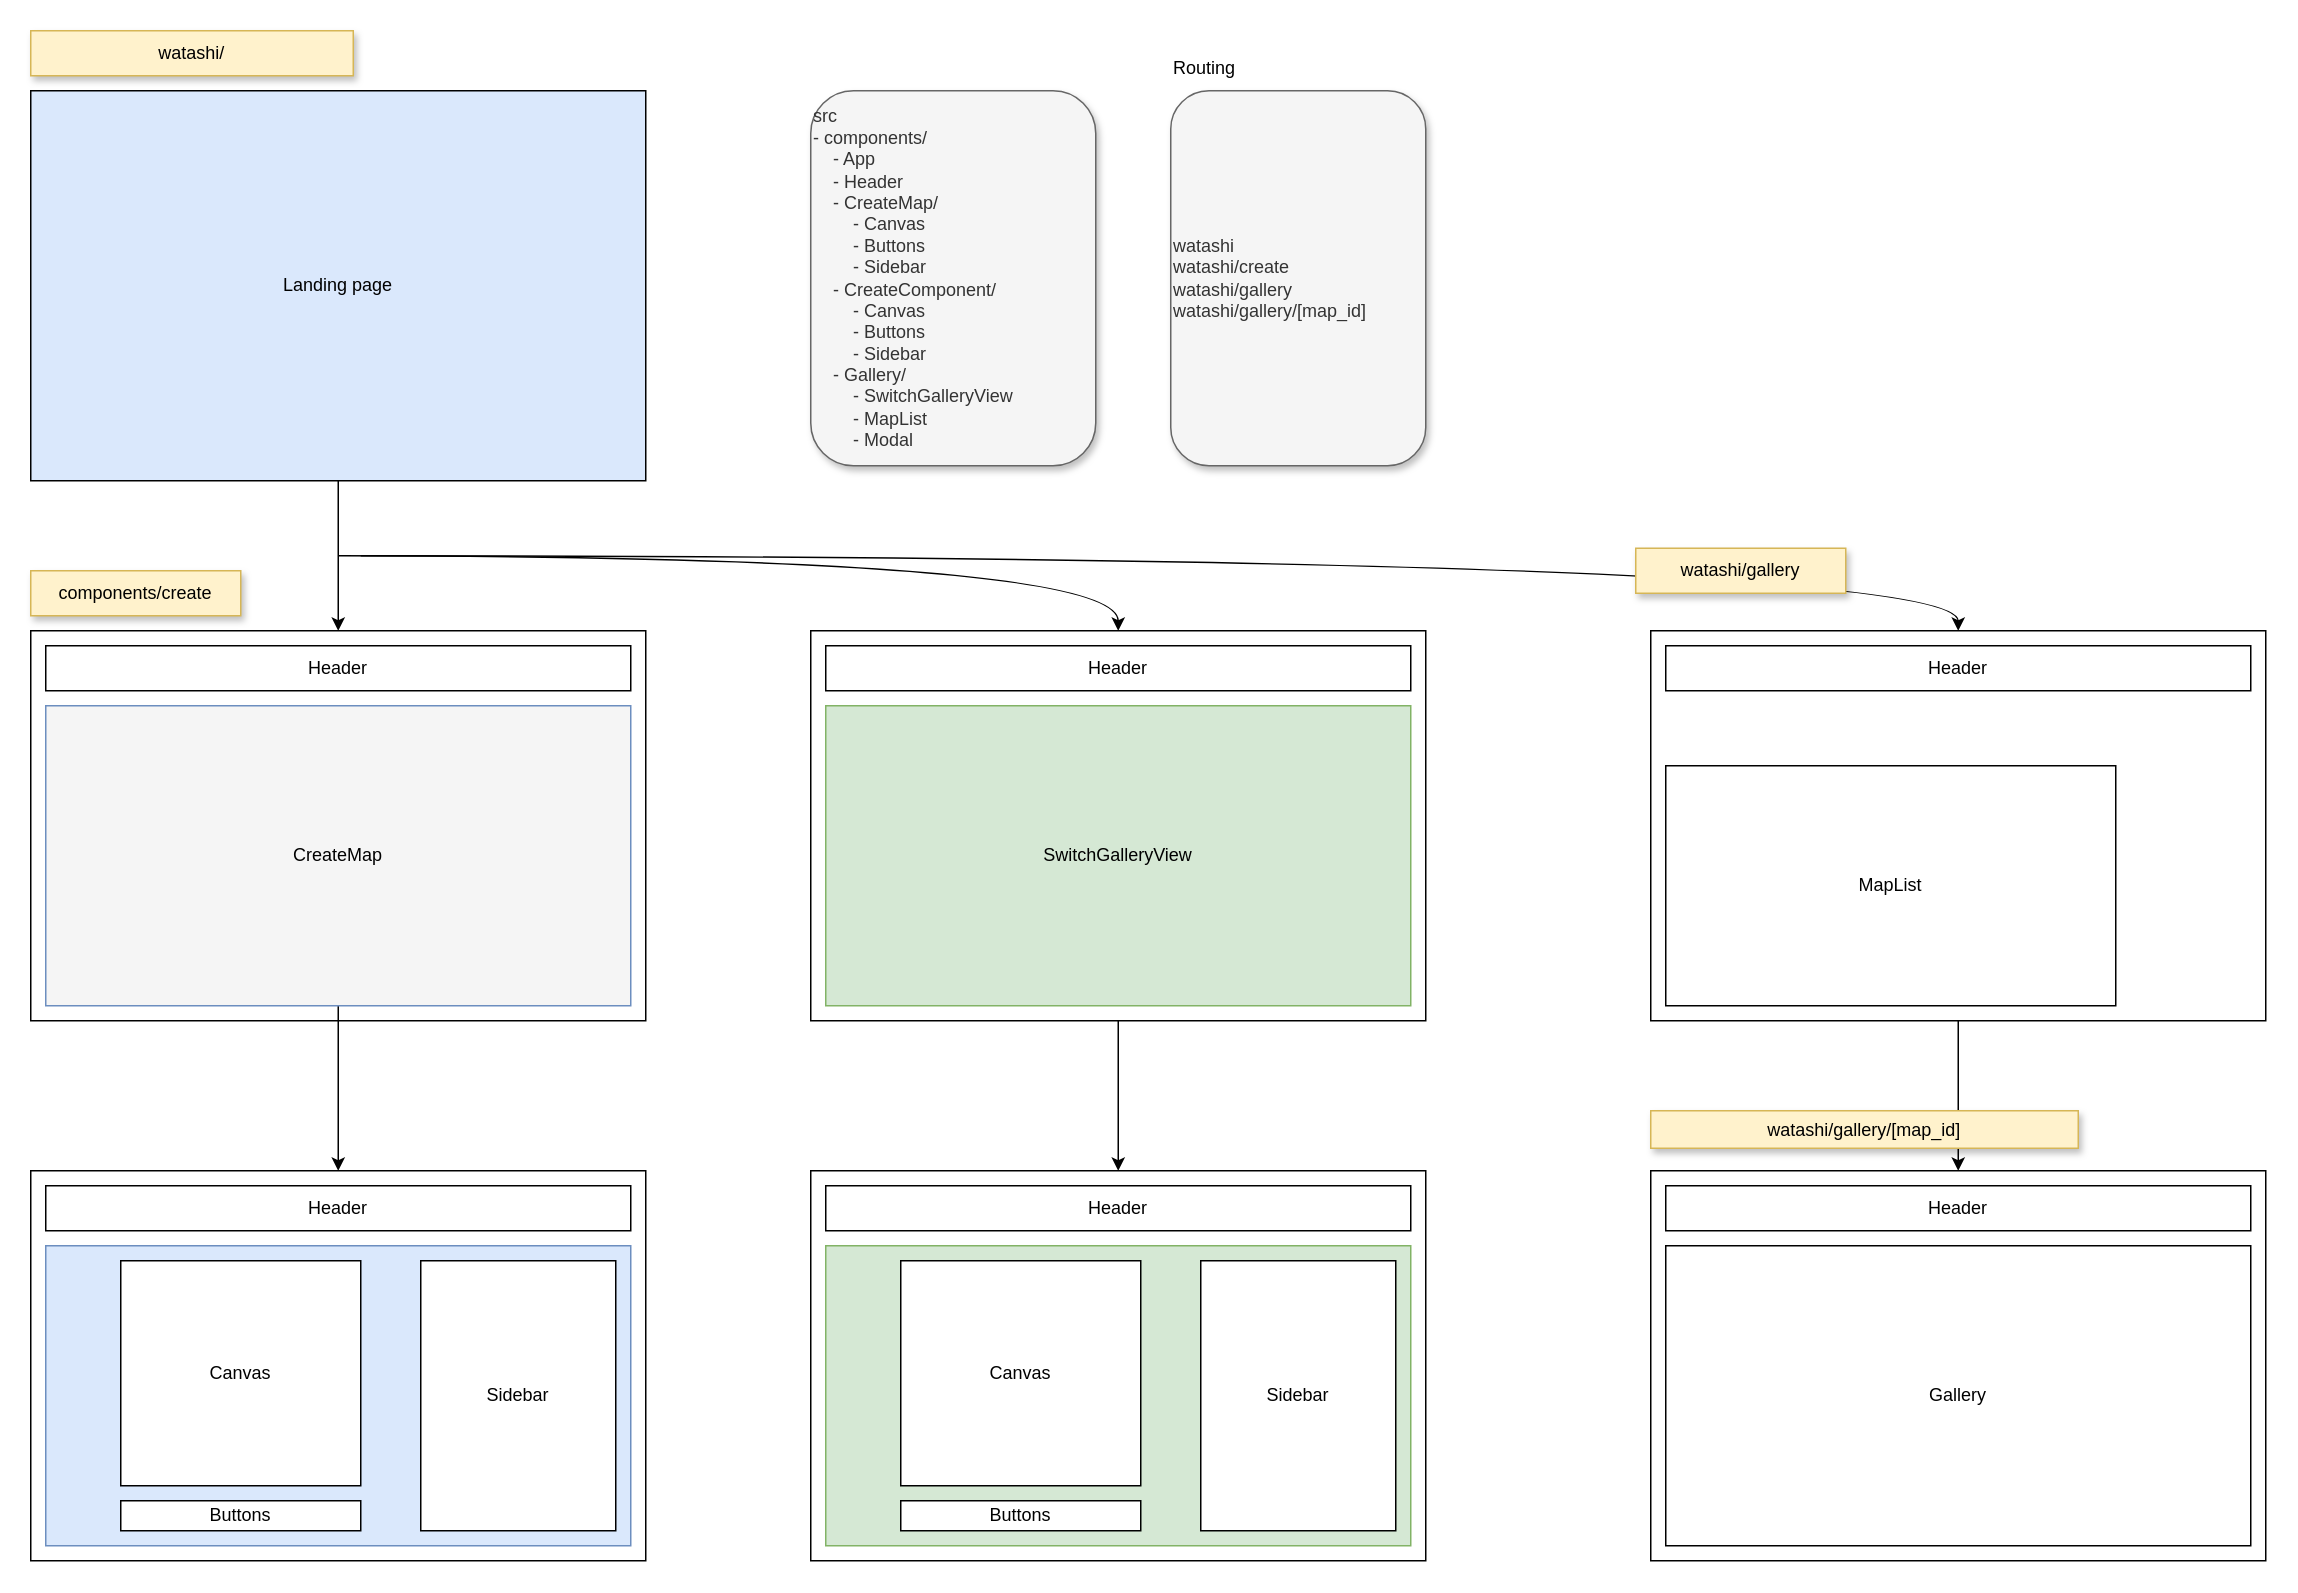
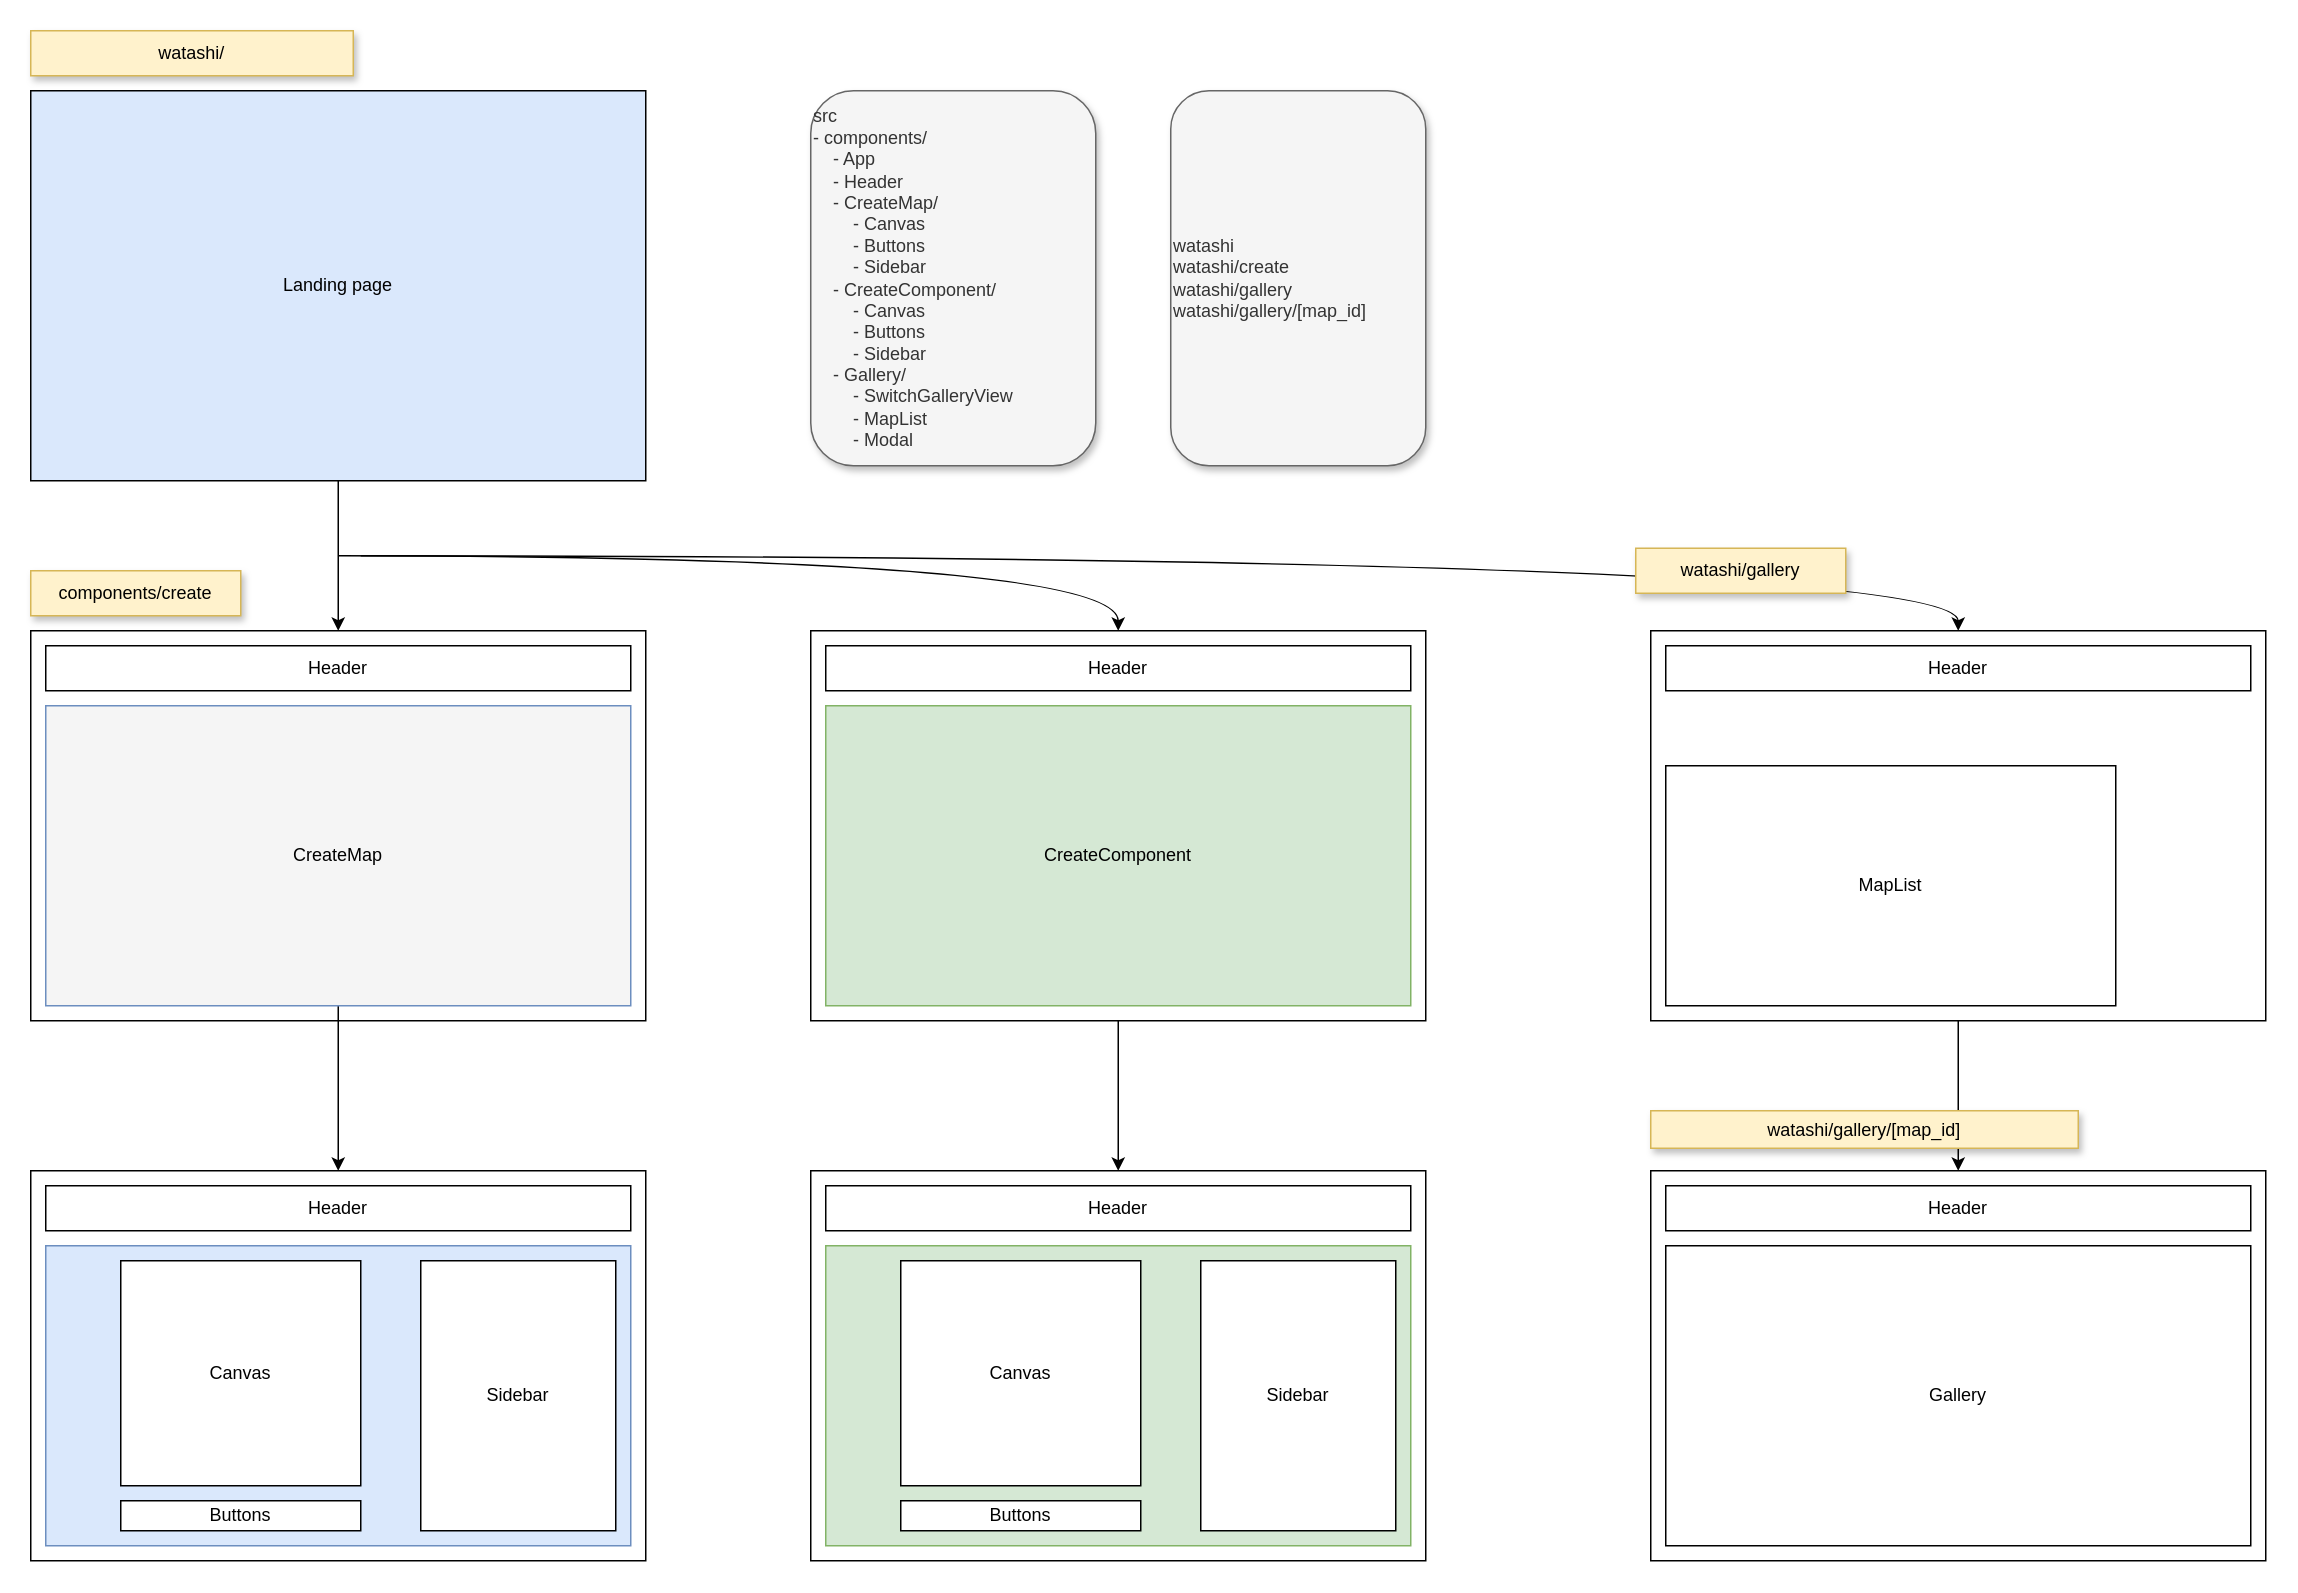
node "Routing": removed
node "SwitchGalleryView": label "SwitchGalleryView" -> "CreateComponent"
